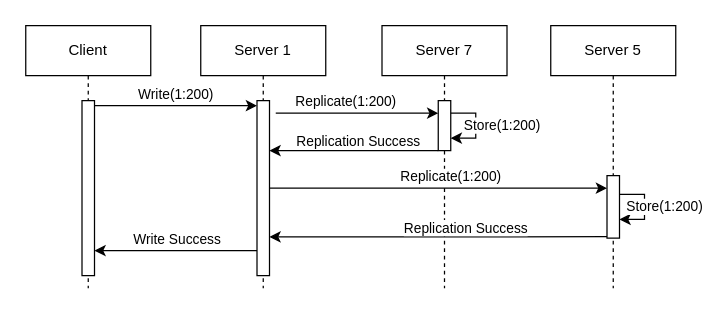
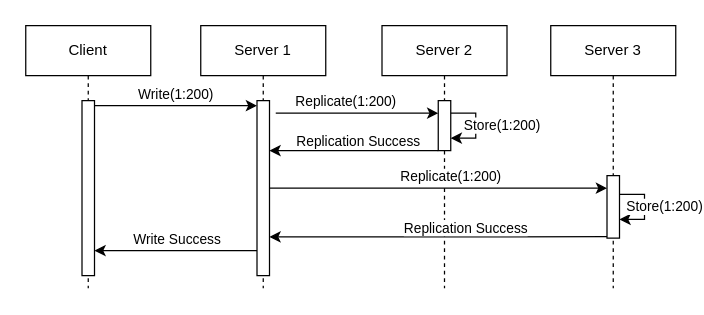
node "Server 7": label "Server 7" -> "Server 2"
node "Server 5": label "Server 5" -> "Server 3"
